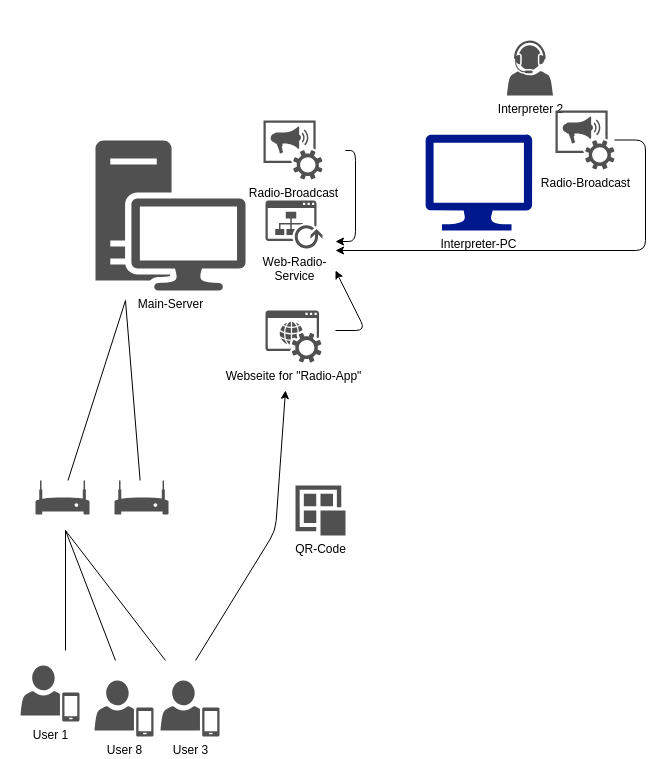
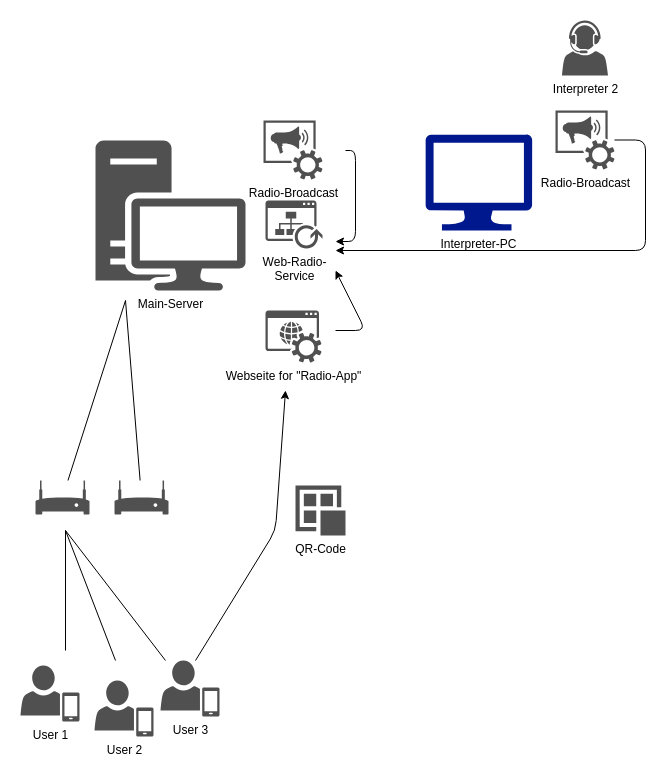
node "Interpreter 2": moved (530, 68) -> (585, 48)
node "User 3": moved (190, 709) -> (190, 689)
node "User 8": label "User 8" -> "User 2"
